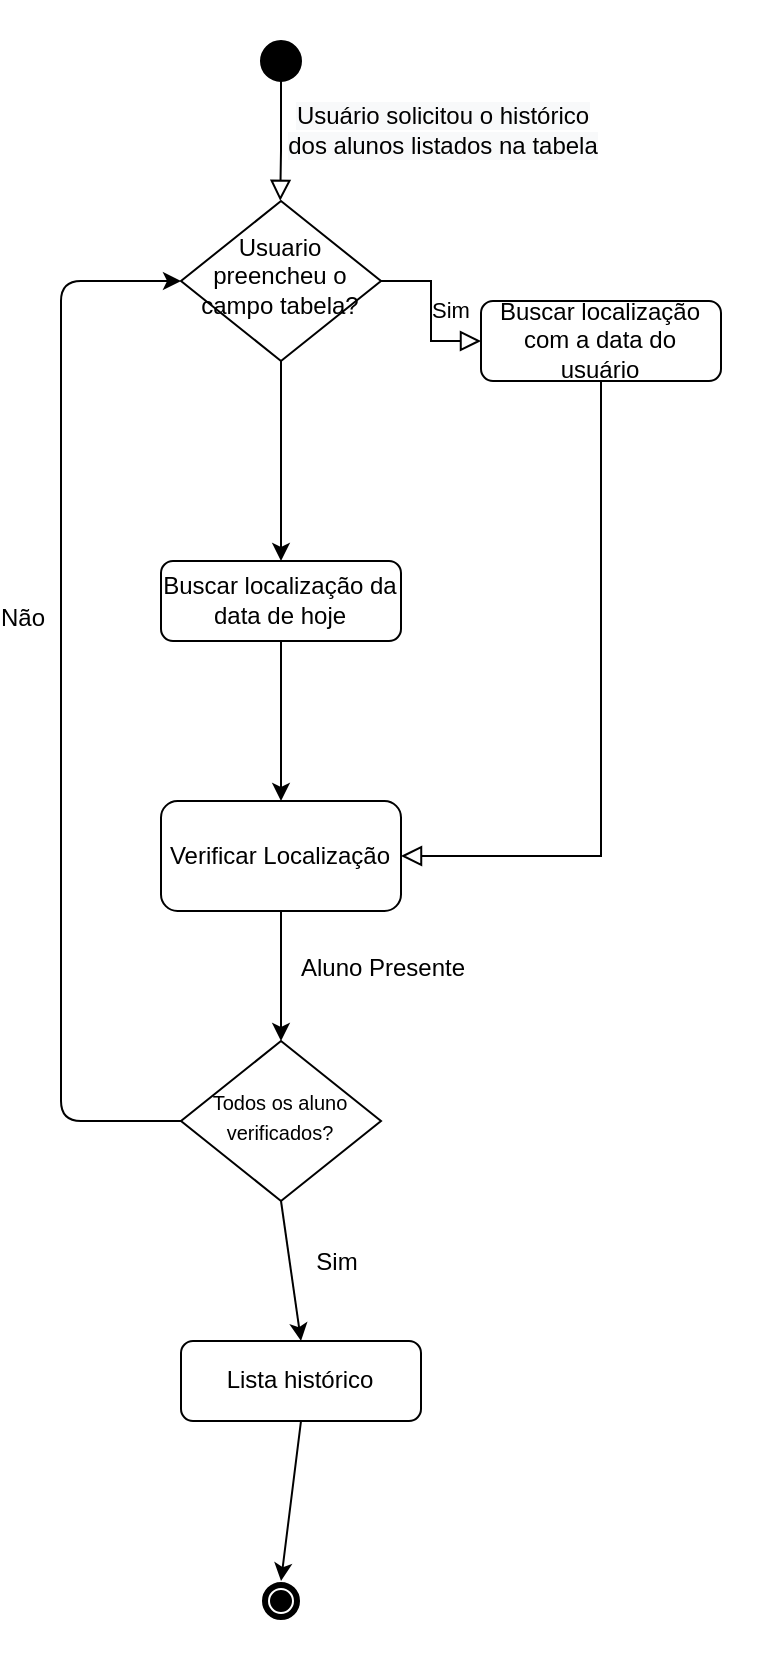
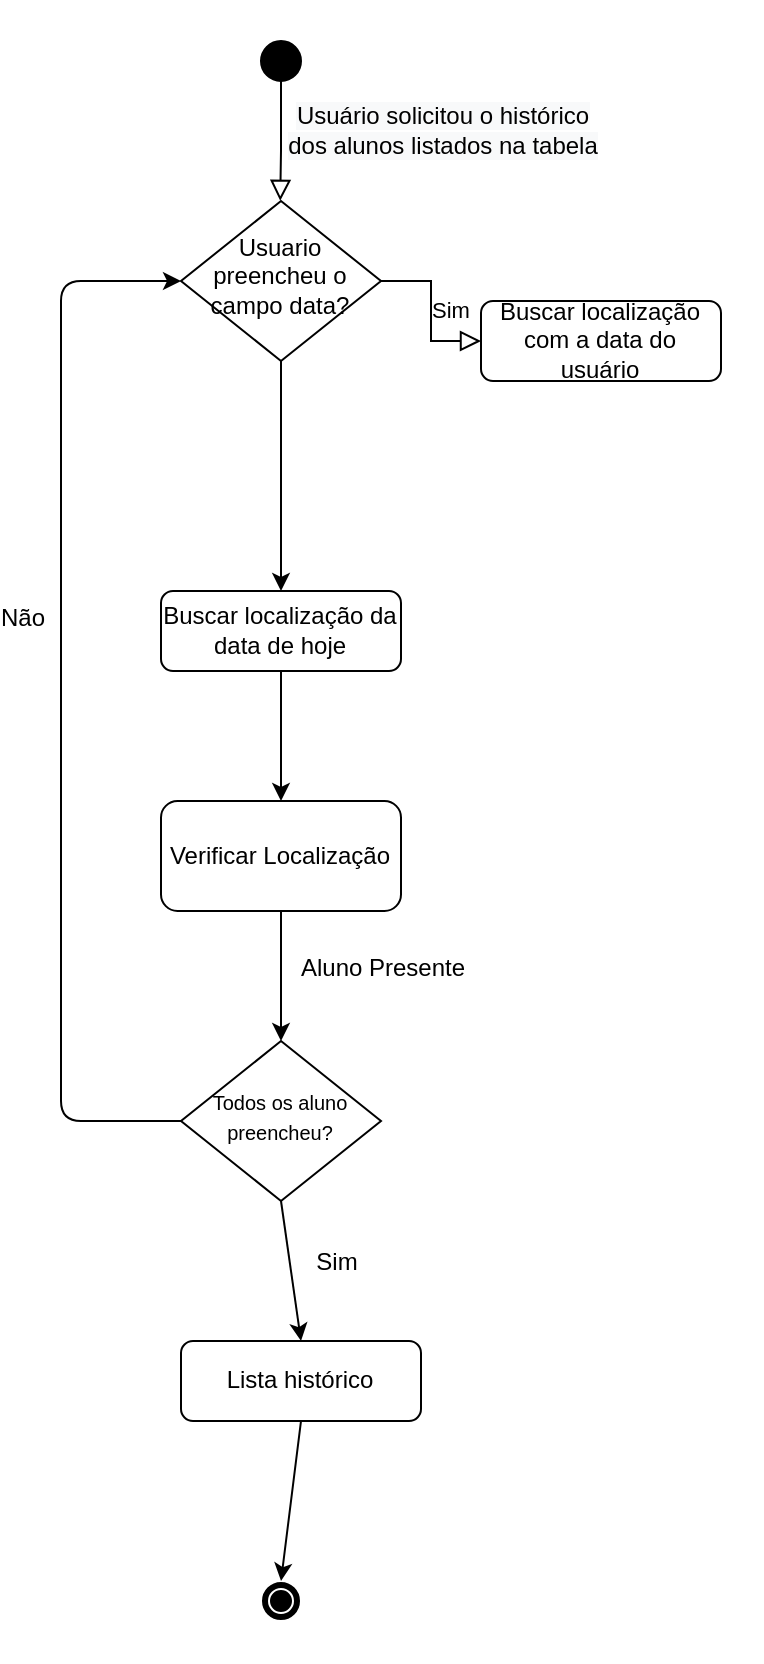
node "Usuario preencheu o campo tabela?": label "Usuario preencheu o campo tabela?" -> "Usuario preencheu o campo data?"
node "Buscar localização da data de hoje": moved (281, 601) -> (281, 631)
edge "Buscar localização com a data do usuário" -> "Verificar Localização": removed
node "Todos os aluno verificados?": label "Todos os aluno verificados?" -> "Todos os aluno preencheu?"
